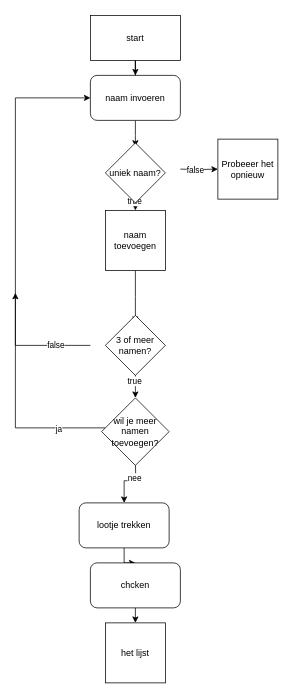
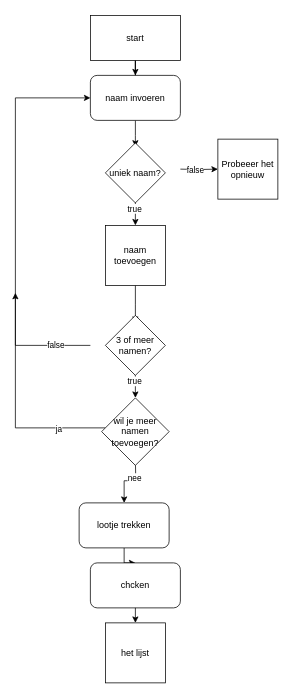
node "naam toevoegen": moved (135, 240) -> (135, 255)
